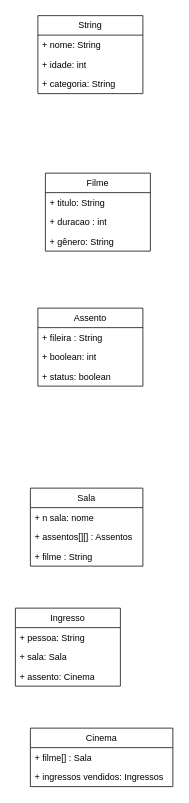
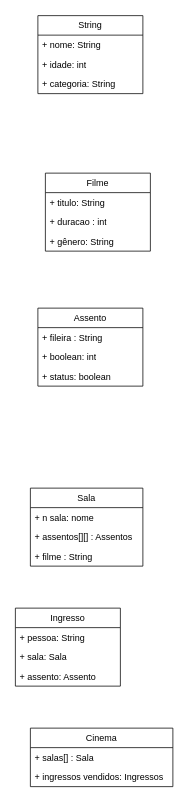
node "+ assento: Cinema": label "+ assento: Cinema" -> "+ assento: Assento"
node "+ filme[] : Sala": label "+ filme[] : Sala" -> "+ salas[] : Sala"
